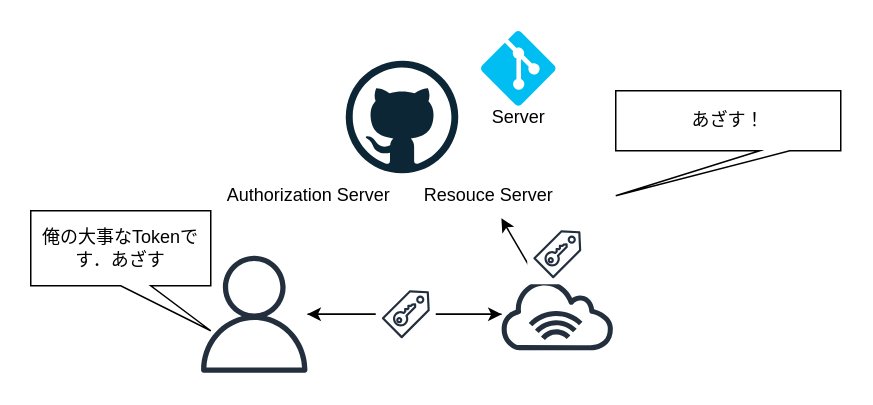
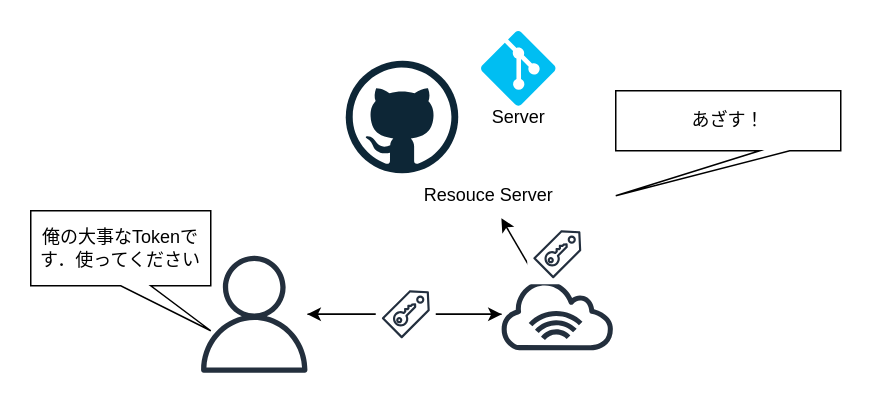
node "Authorization Server": removed
node "俺の大事なTokenです．あざす": label "俺の大事なTokenです．あざす" -> "俺の大事なTokenです．使ってください"
